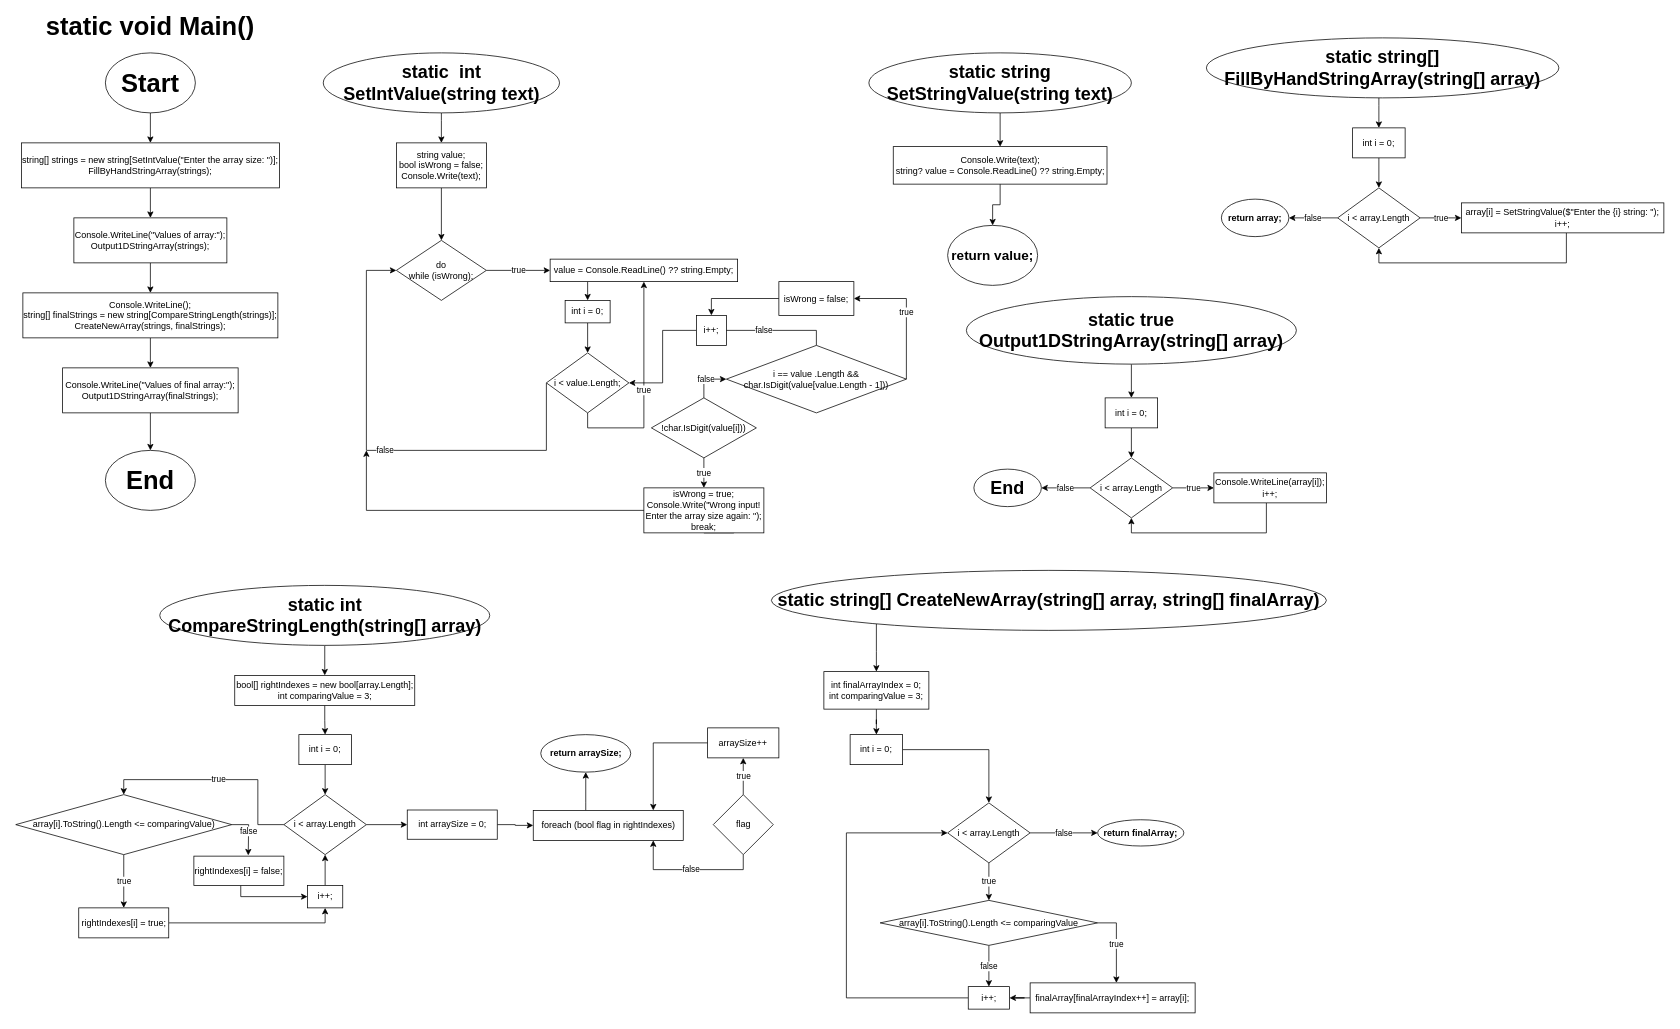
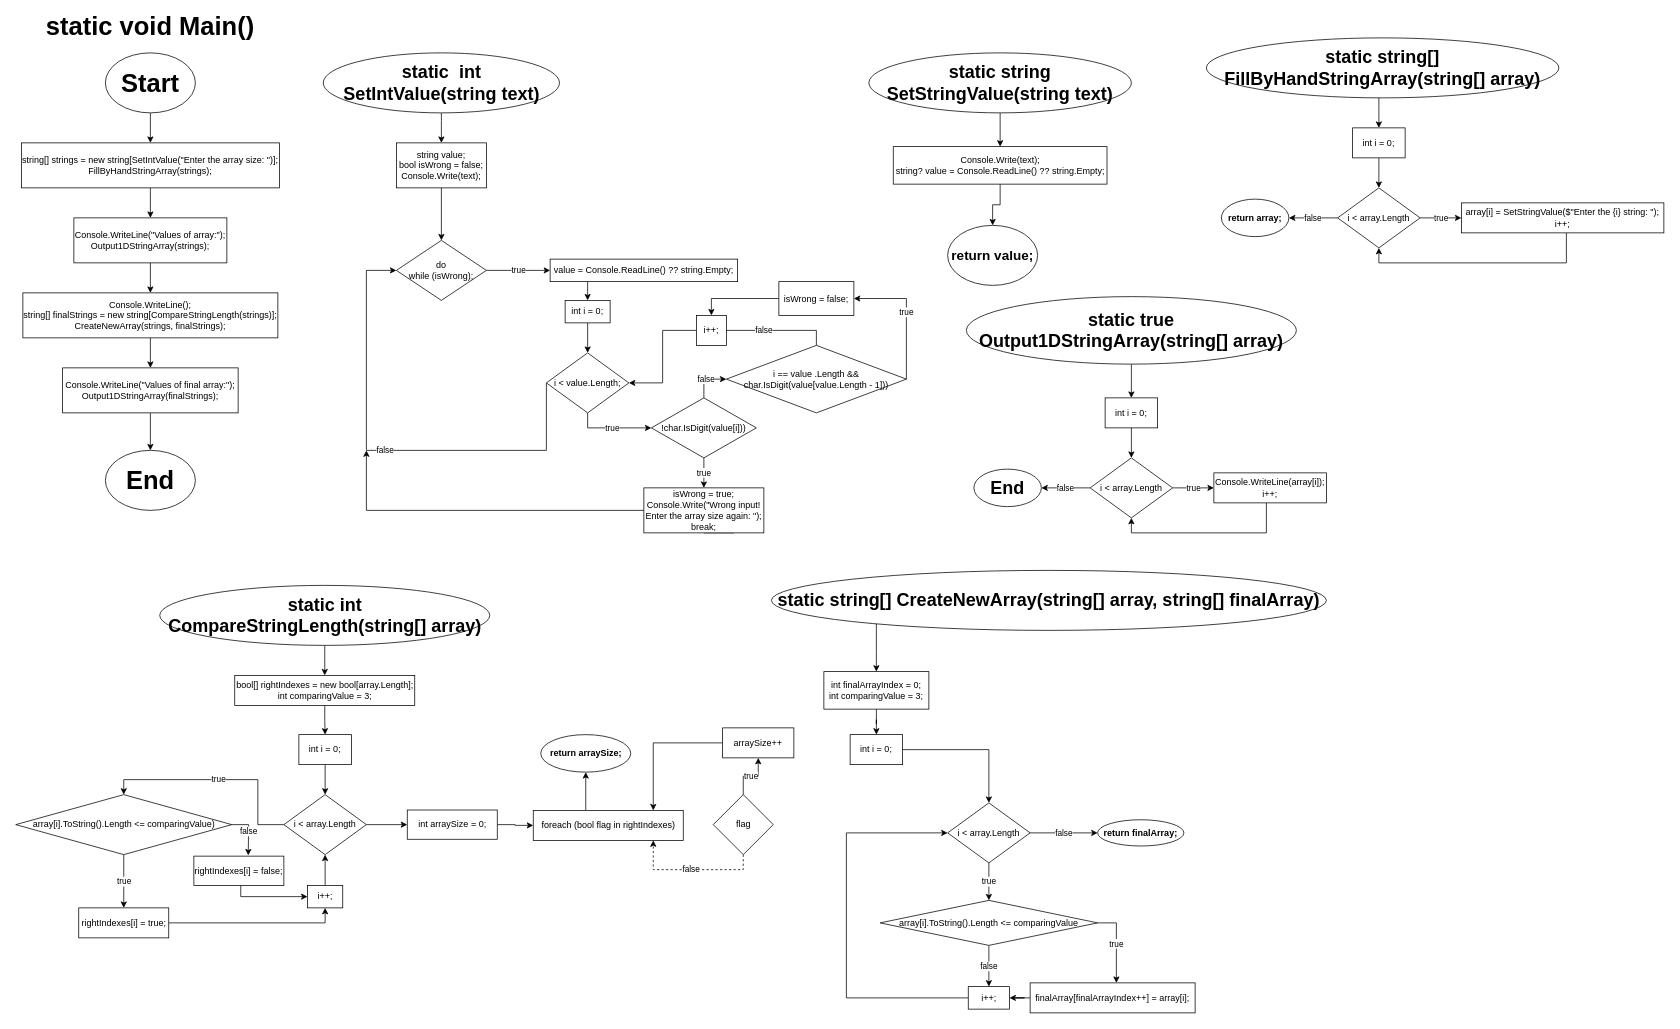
edge "i < value.Length;" -> "value = Console.ReadLine() ?? string.Empty;": now "i < value.Length;" -> "!char.IsDigit(value[i]))"
node "arraySize++": moved (743, 743) -> (758, 743)
edge "flag" -> "foreach (bool flag in rightIndexes)": style solid -> dashed
